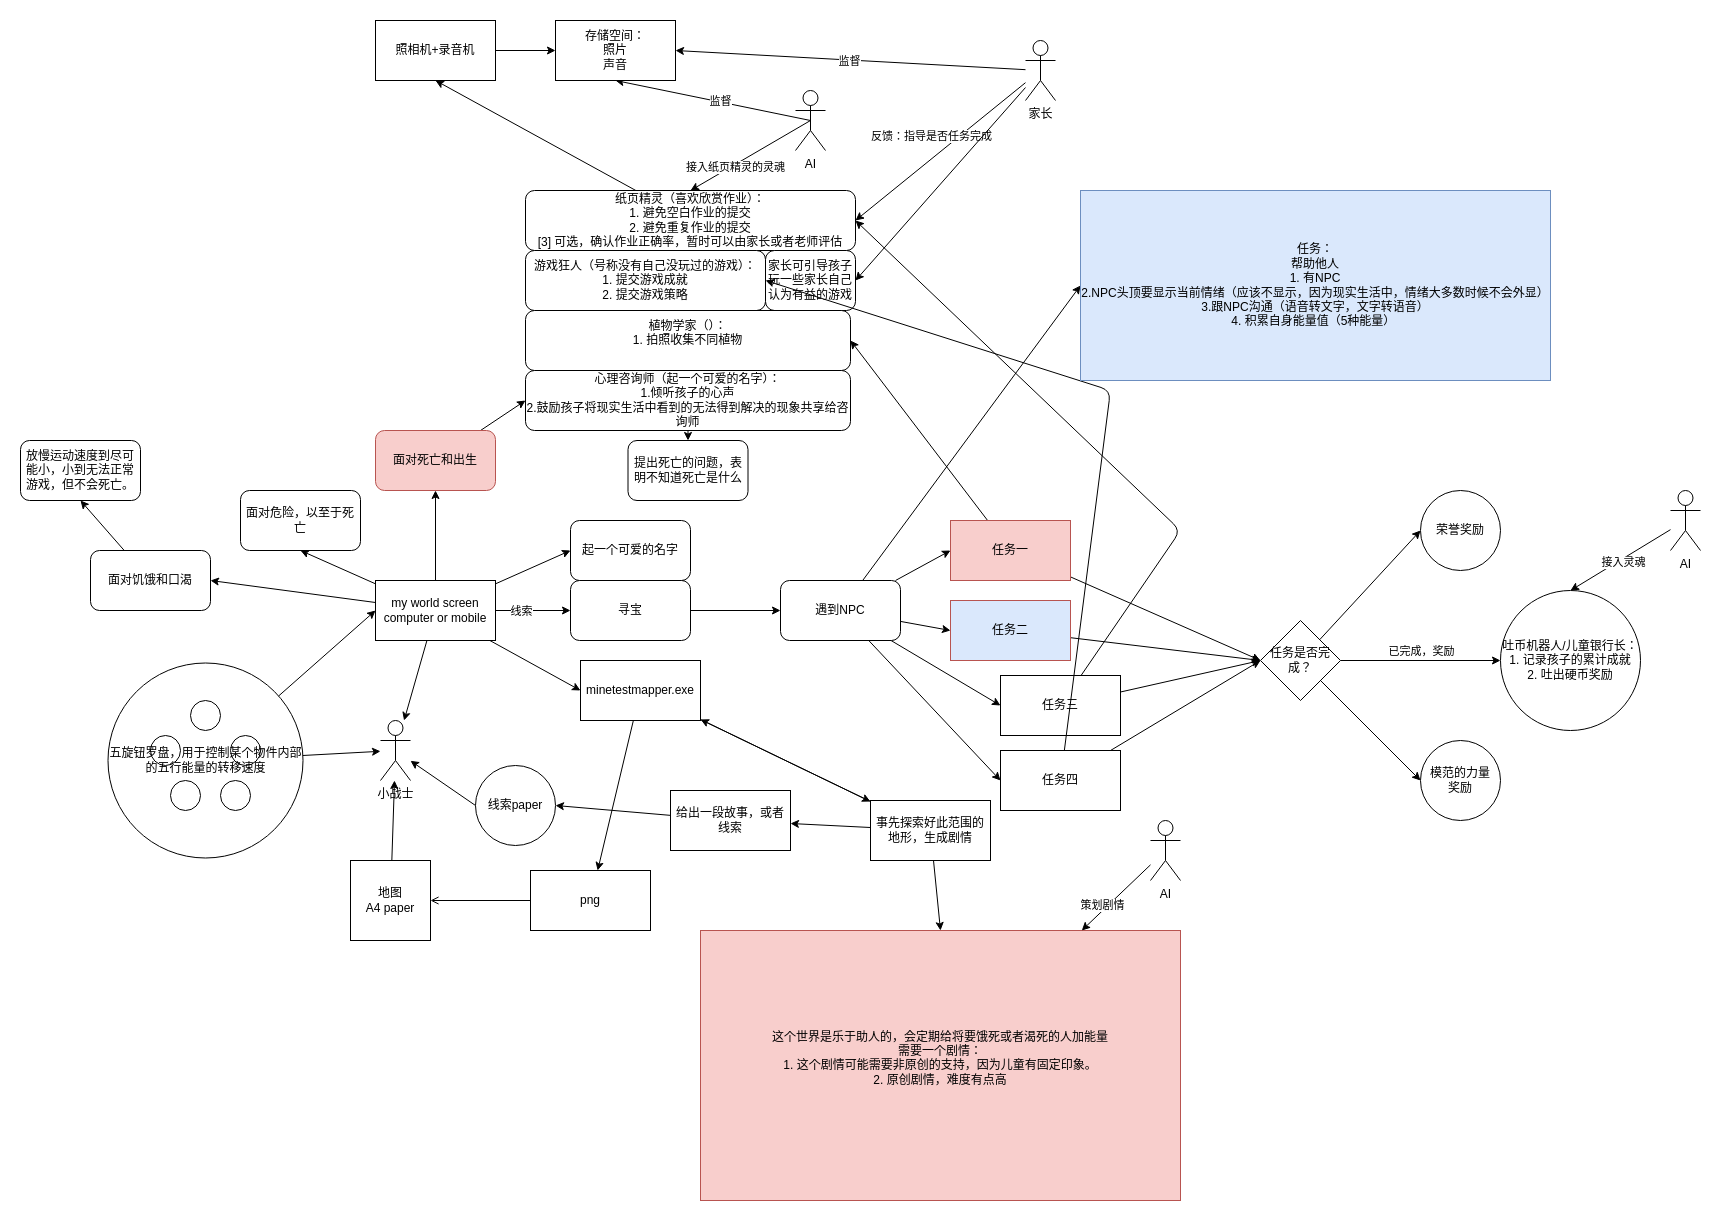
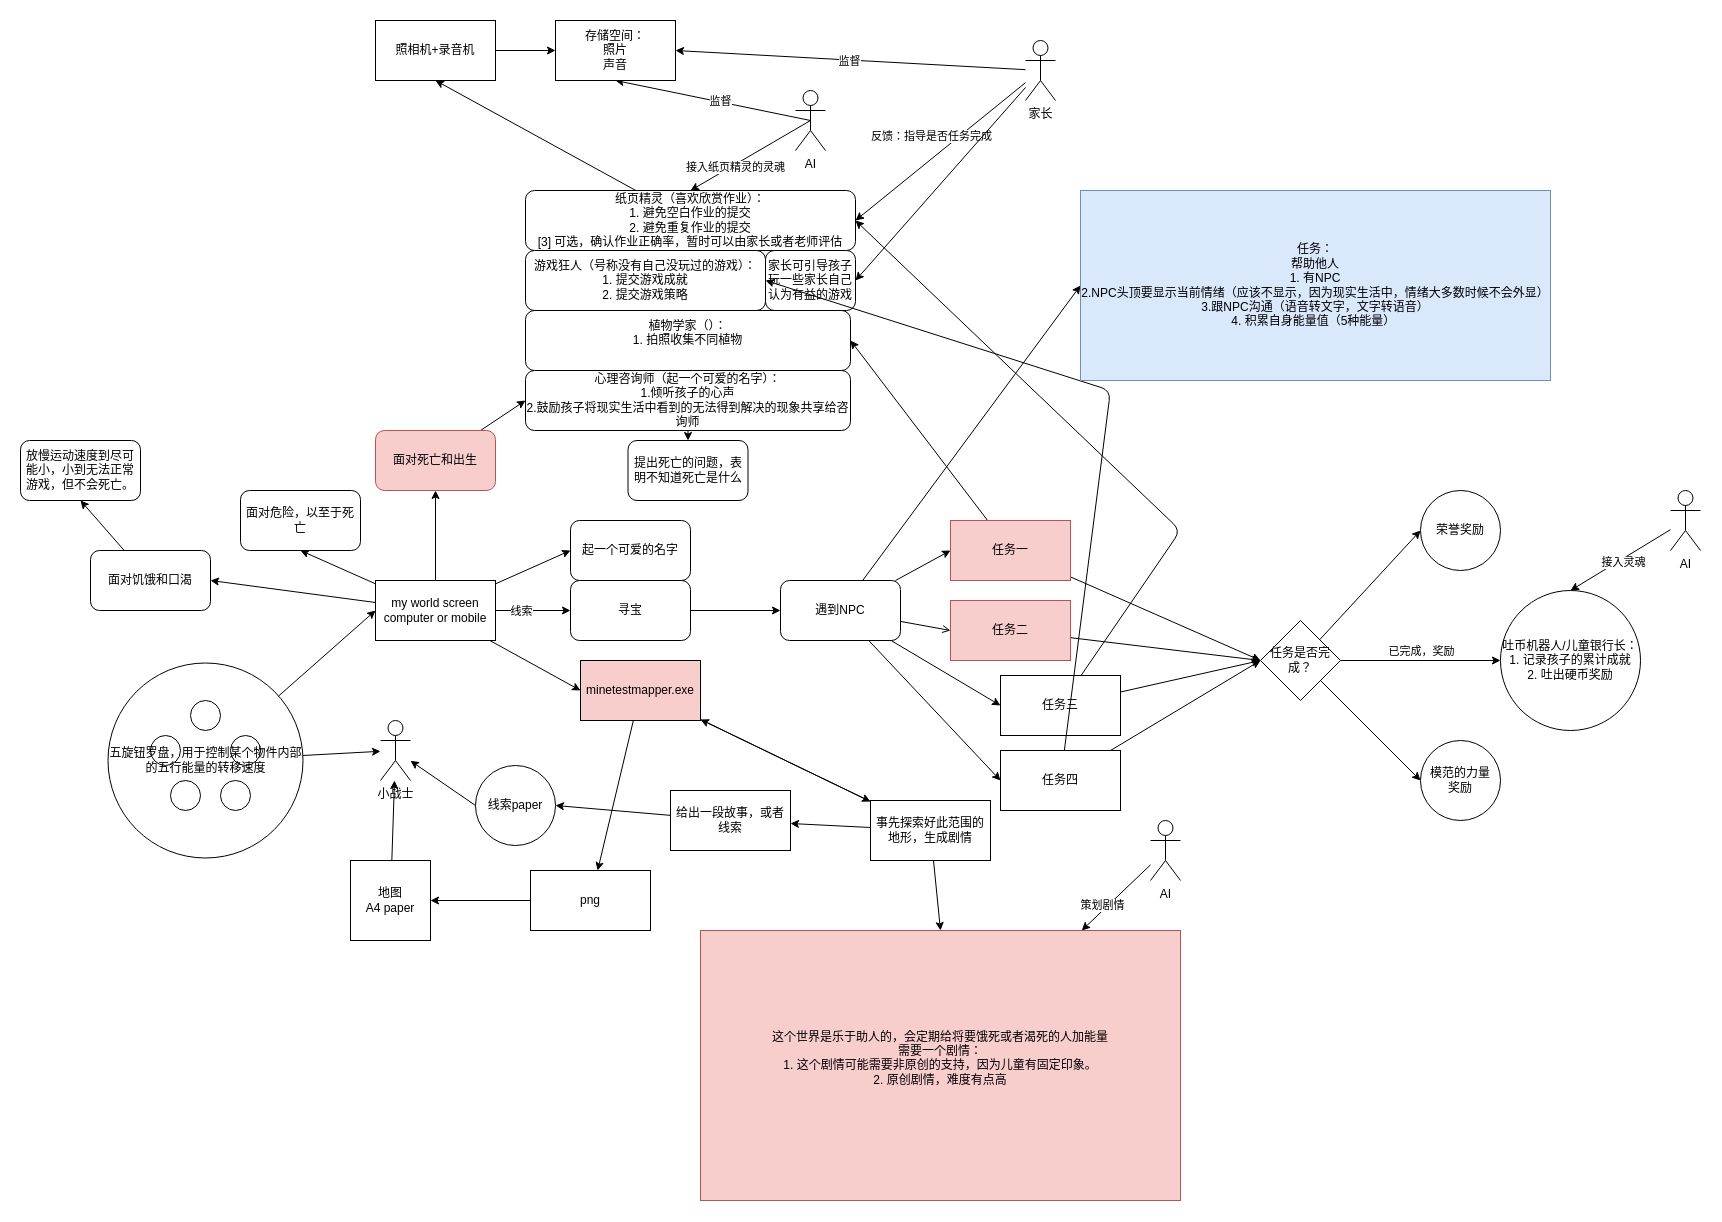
edge "遇到NPC" -> "任务二": arrowhead classic -> open
node "任务二": fillcolor #dae8fc -> #f8cecc
edge "my world screen computer or mobile" -> "小战士": removed
node "minetestmapper.exe": fillcolor #ffffff -> #f8cecc
edge "png" -> "地图 A4 paper": arrowhead open -> classic
